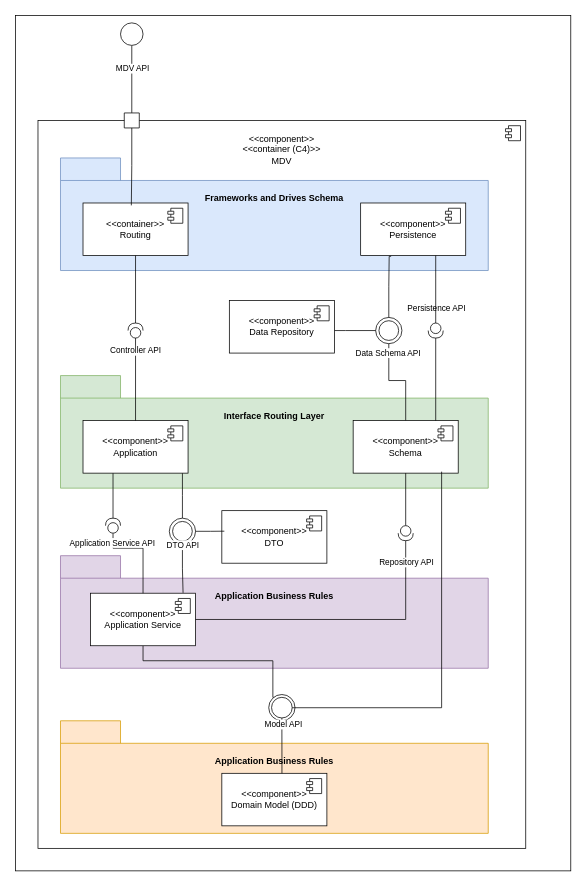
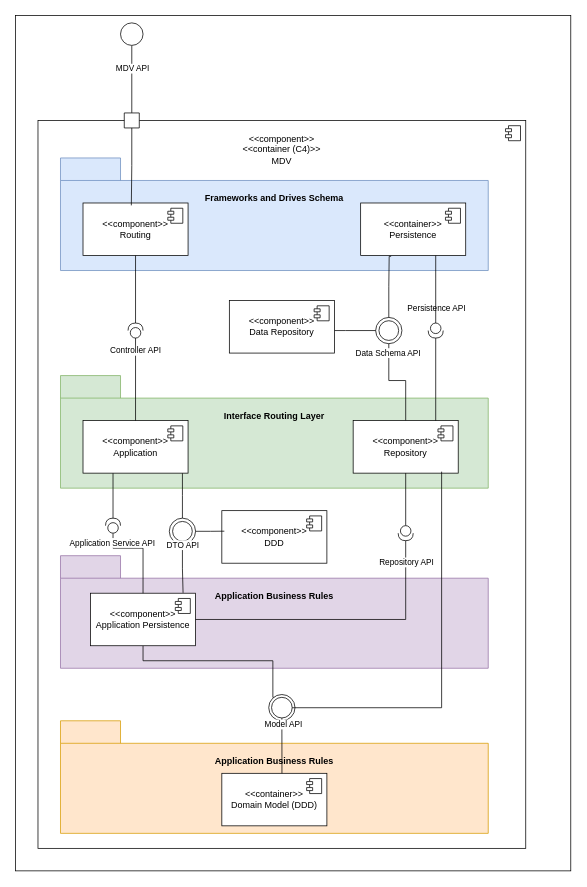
node "<<container>> Routing": label "<<container>> Routing" -> "<<component>> Routing"
node "<<component>> Persistence": label "<<component>> Persistence" -> "<<container>> Persistence"
node "<<component>> Schema": label "<<component>> Schema" -> "<<component>> Repository"
node "<<component>> DTO": label "<<component>> DTO" -> "<<component>> DDD"
node "<<component>> Application Service": label "<<component>> Application Service" -> "<<component>> Application Persistence"
node "<<component>> Domain Model (DDD)": label "<<component>> Domain Model (DDD)" -> "<<container>> Domain Model (DDD)"
